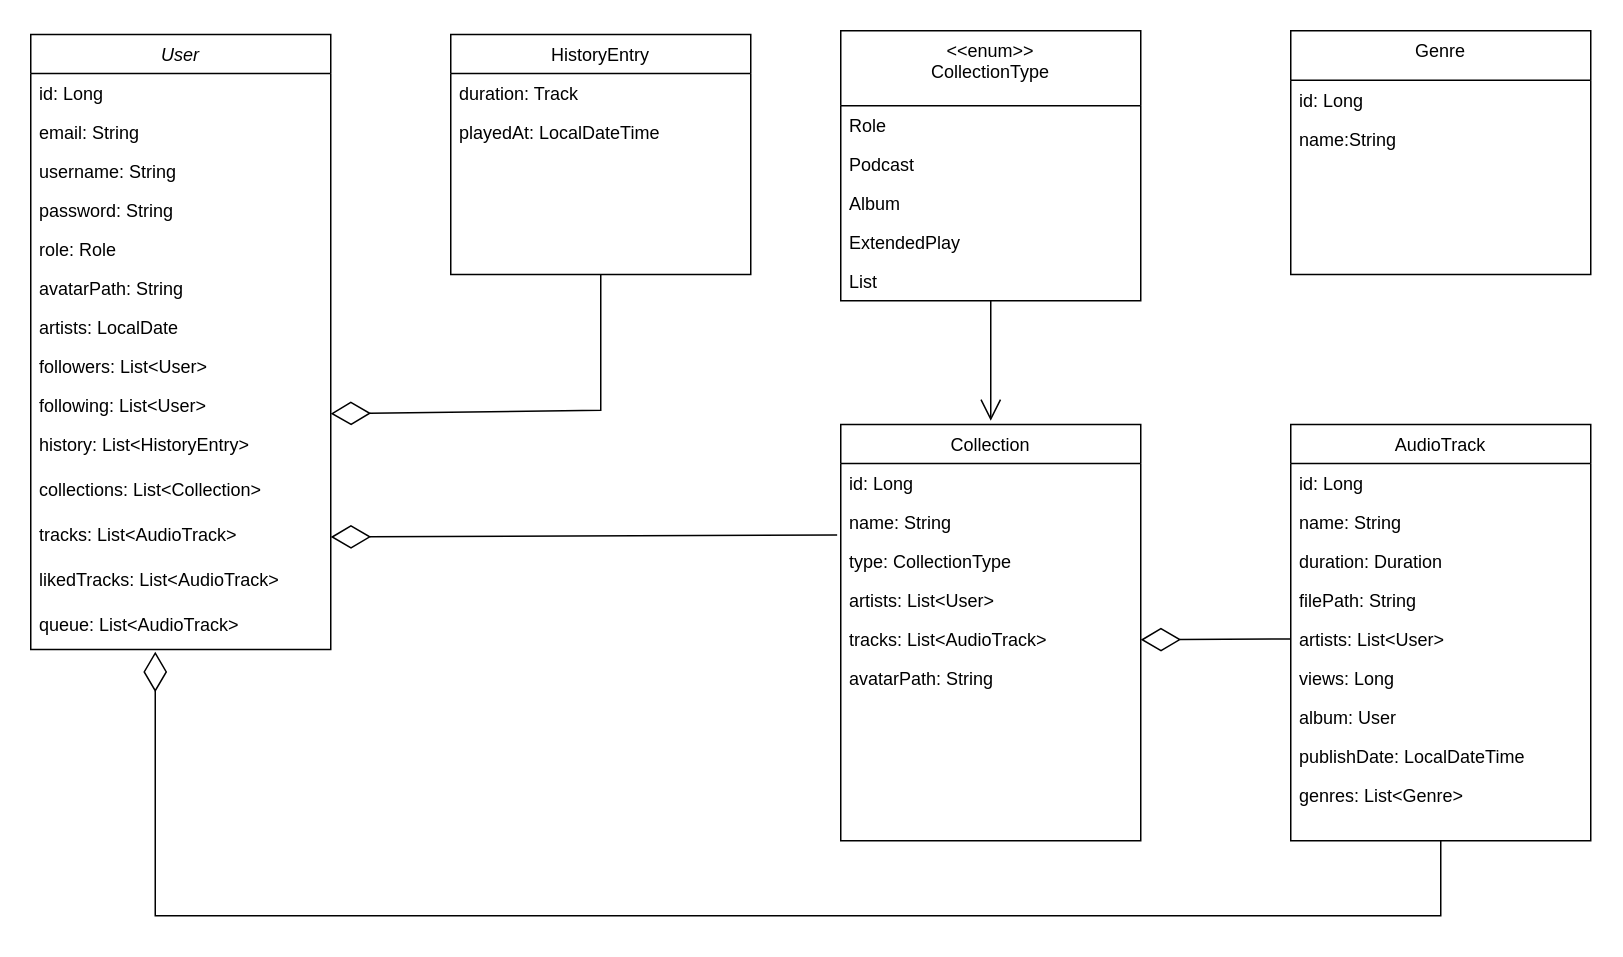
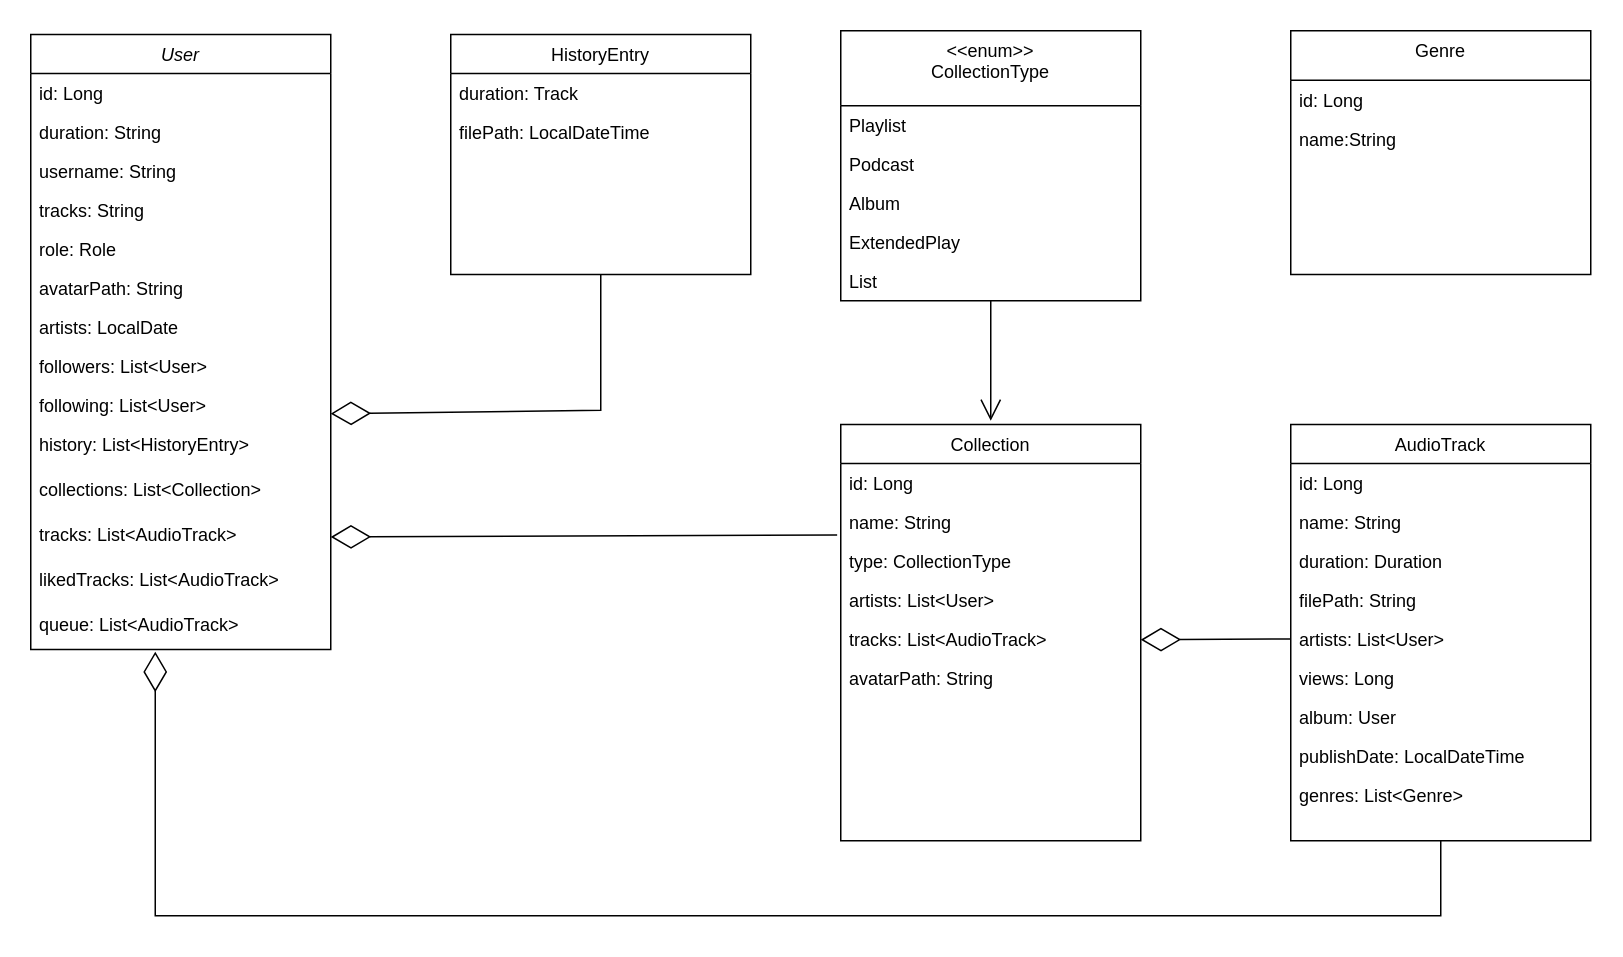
node "Role": label "Role" -> "Playlist"
node "email: String": label "email: String" -> "duration: String"
node "playedAt: LocalDateTime": label "playedAt: LocalDateTime" -> "filePath: LocalDateTime"
node "password: String": label "password: String" -> "tracks: String"
